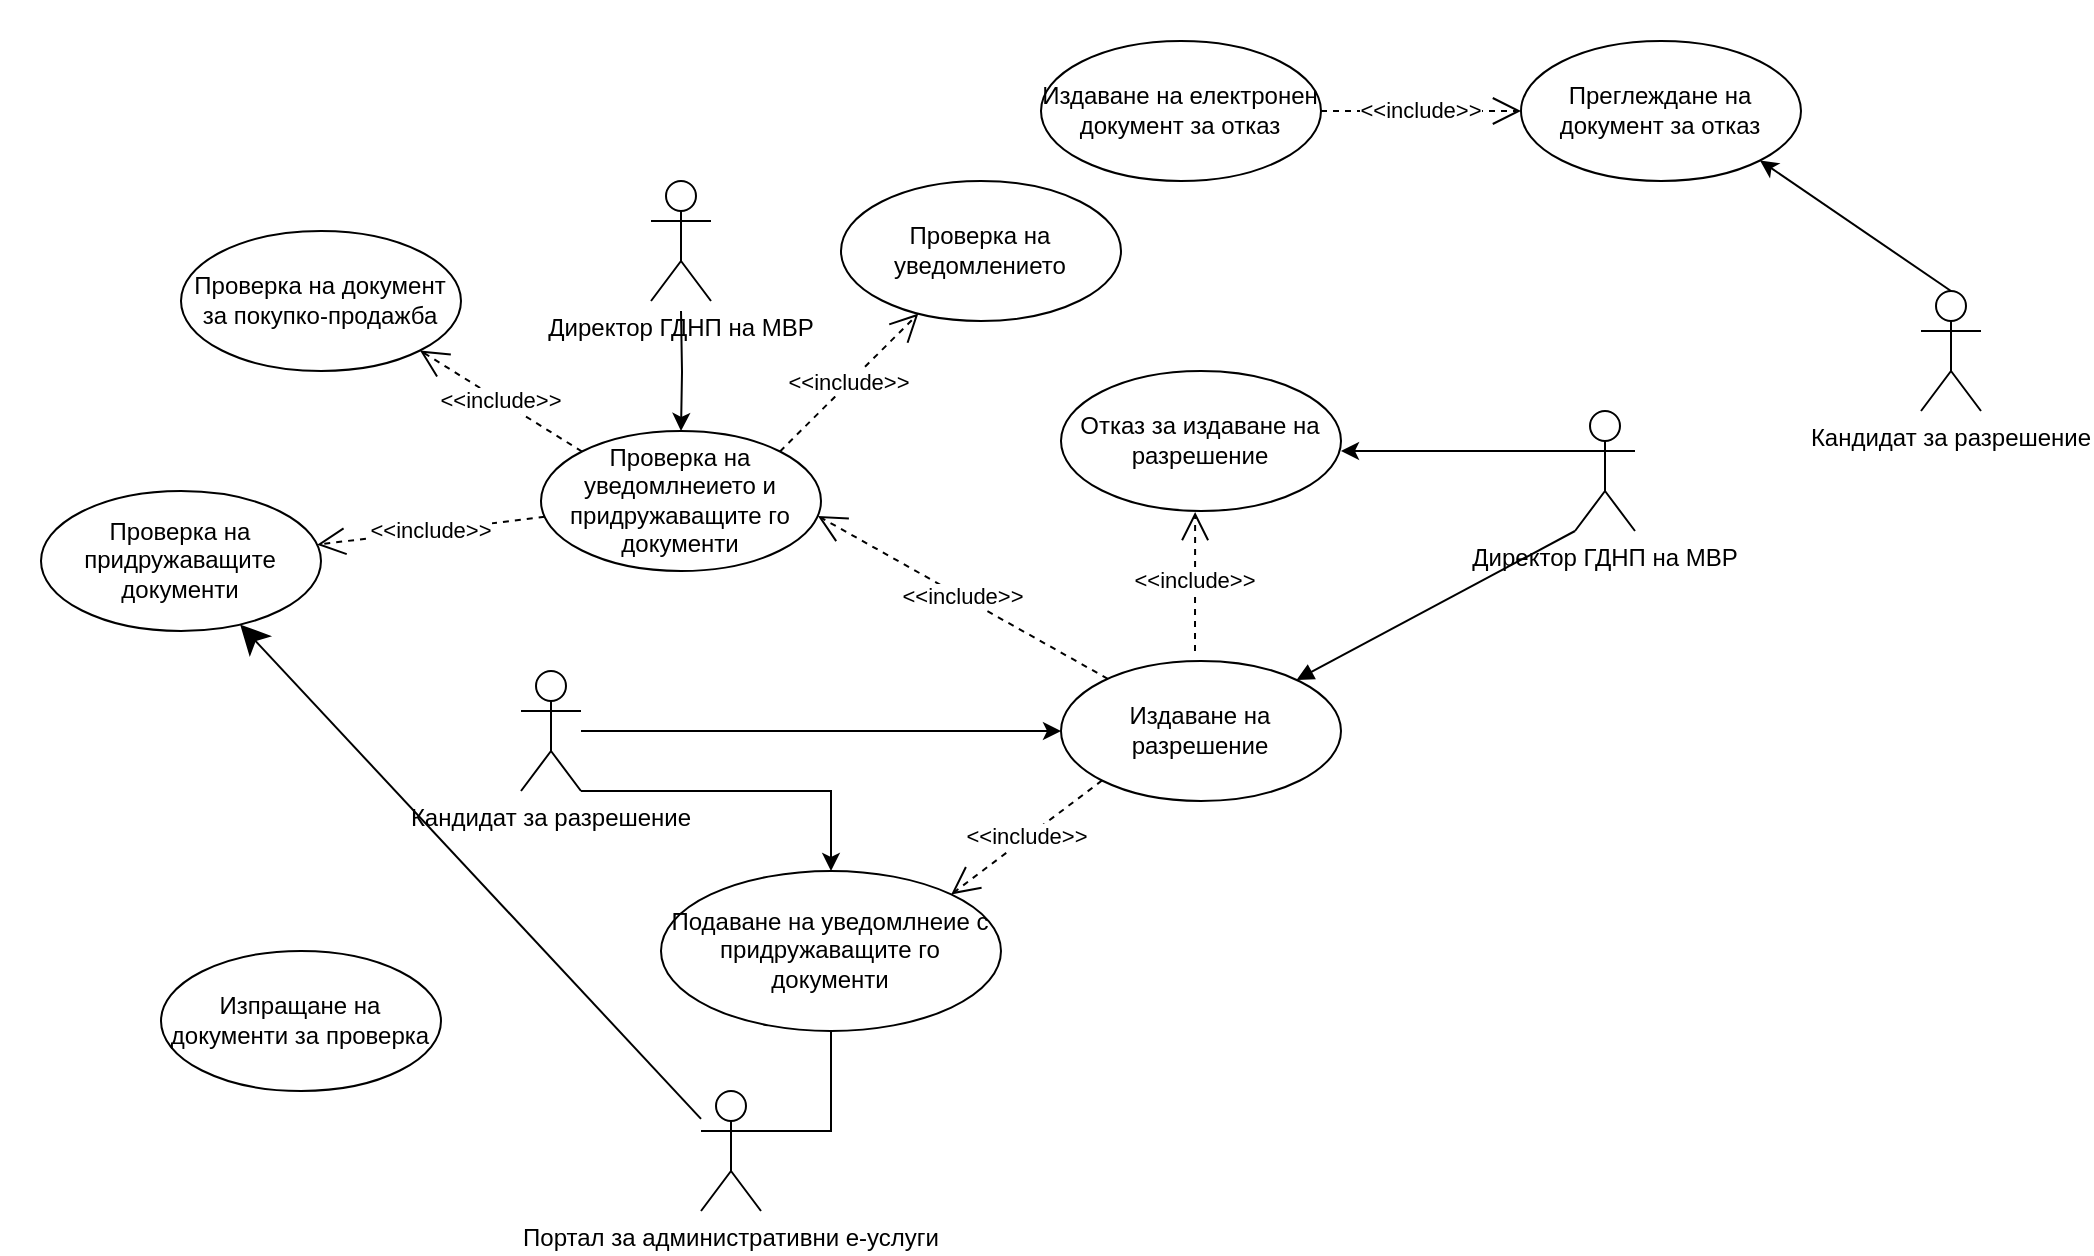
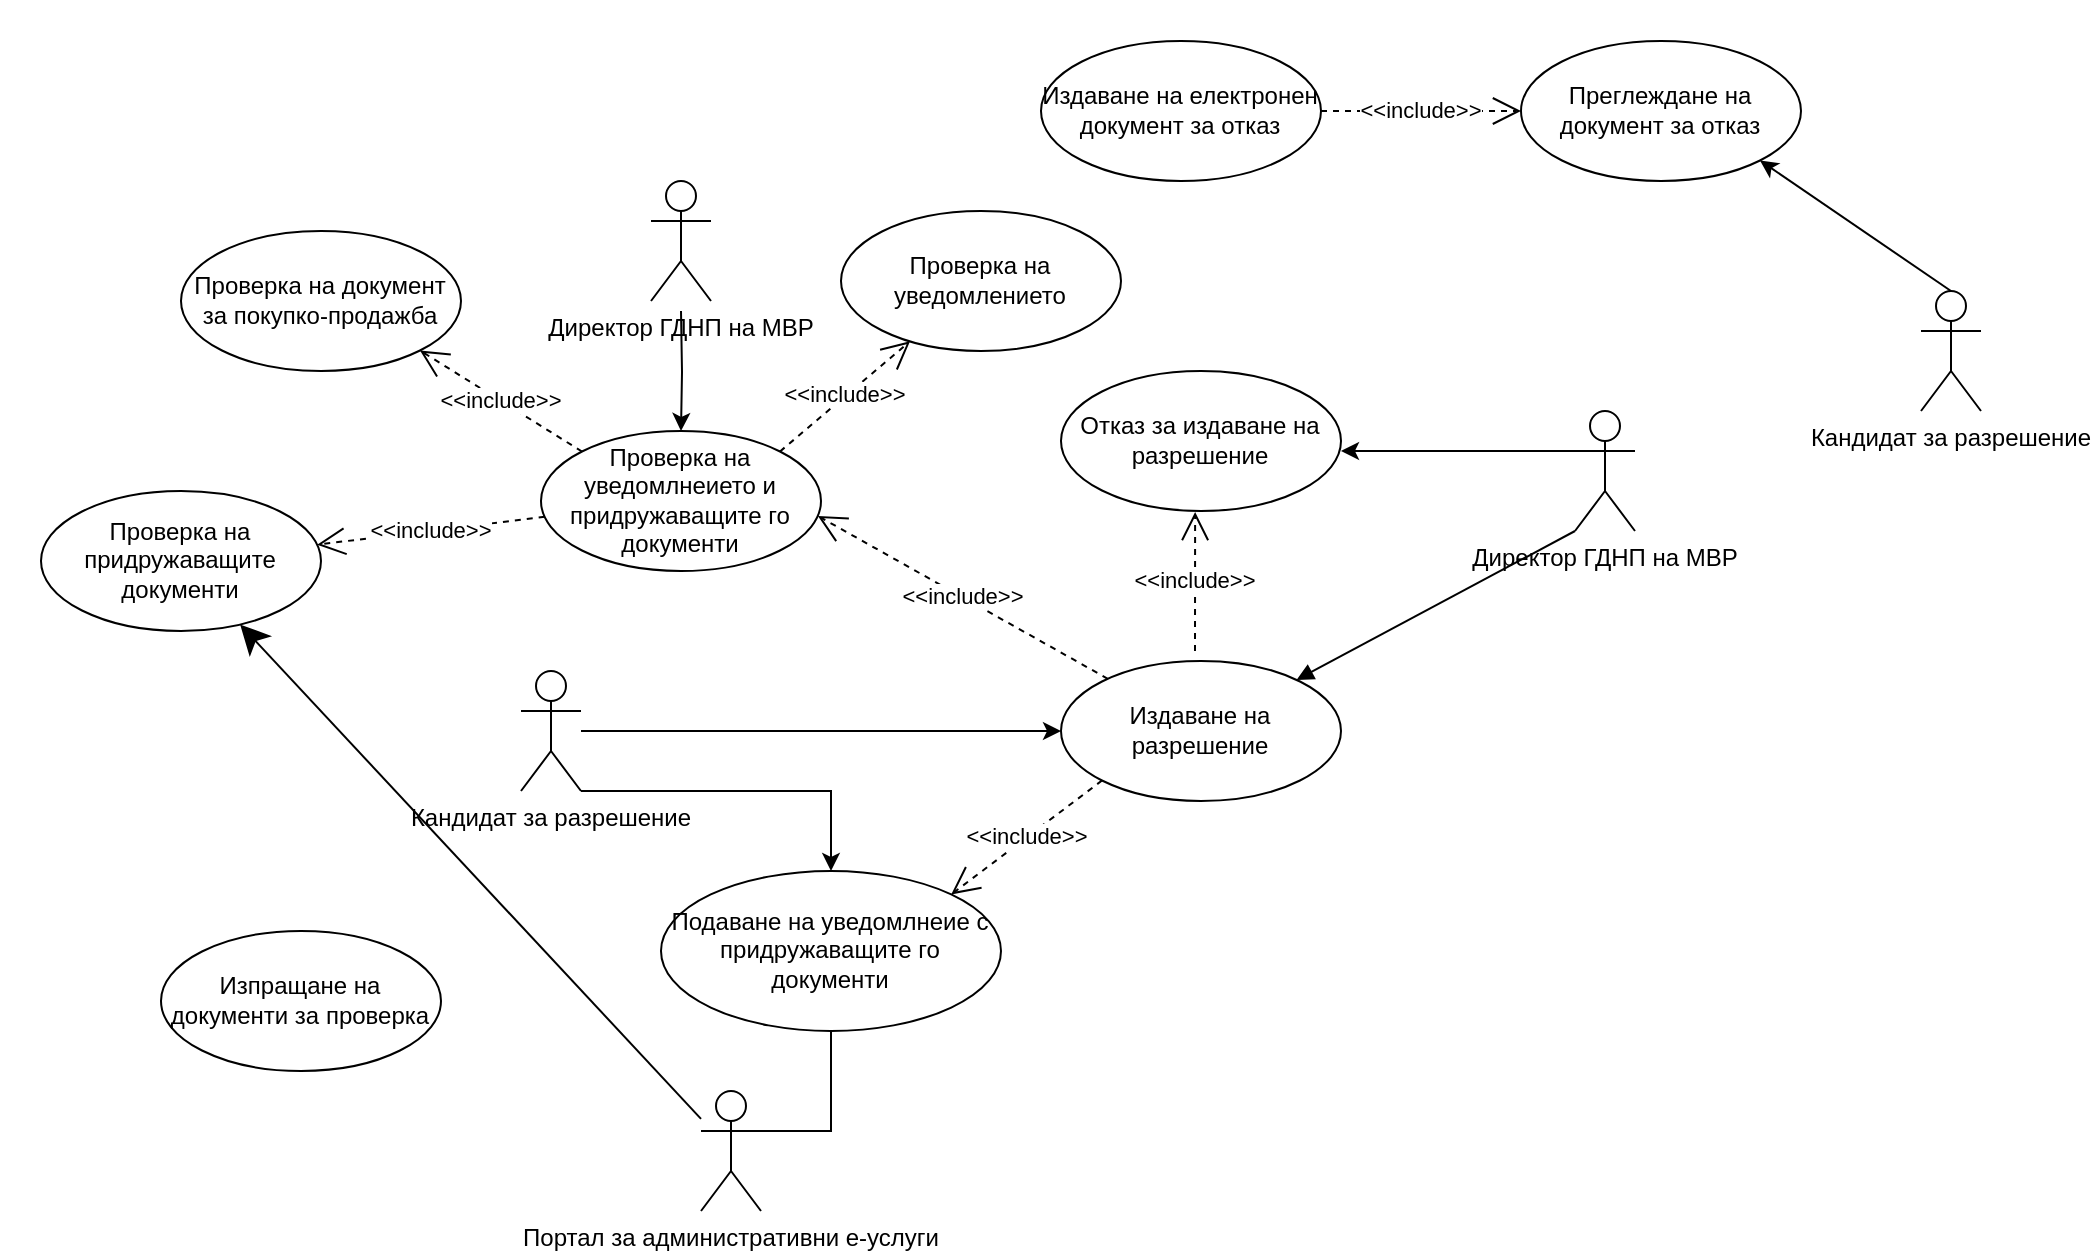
node "Проверка на уведомлението": moved (981, 251) -> (981, 281)
node "Изпращане на документи за проверка": moved (301, 1021) -> (301, 1001)
